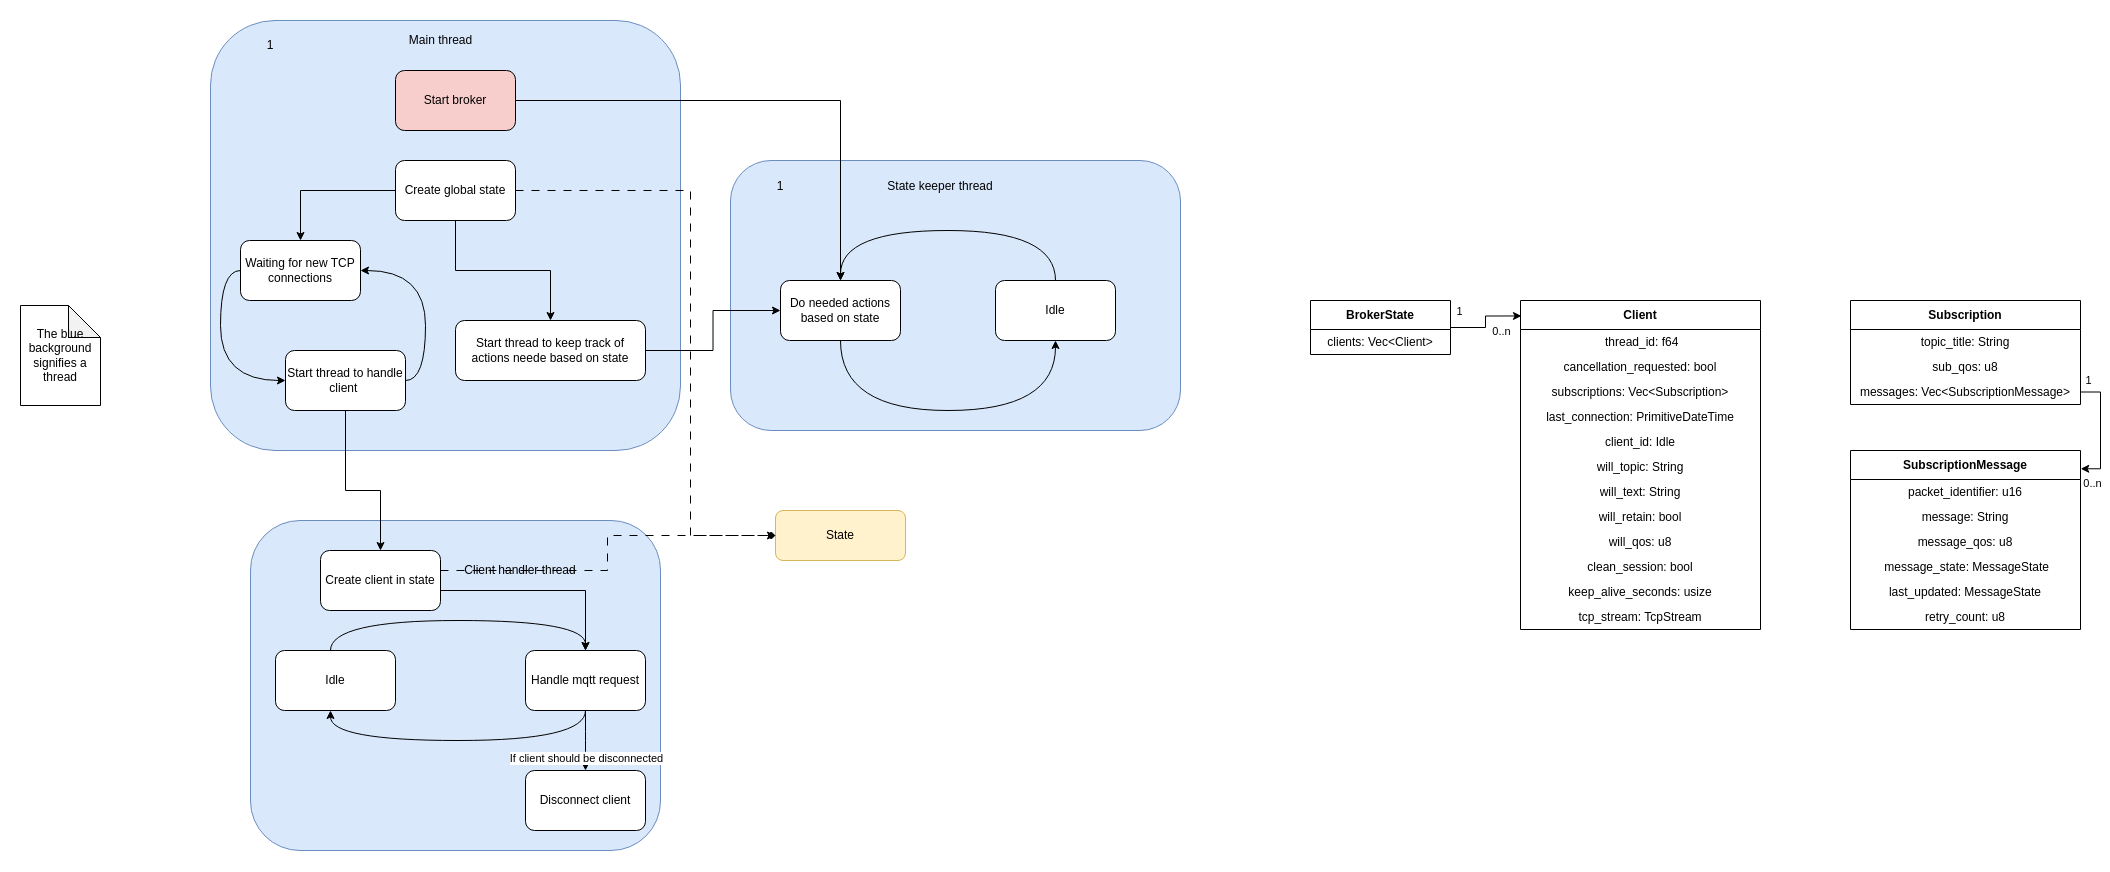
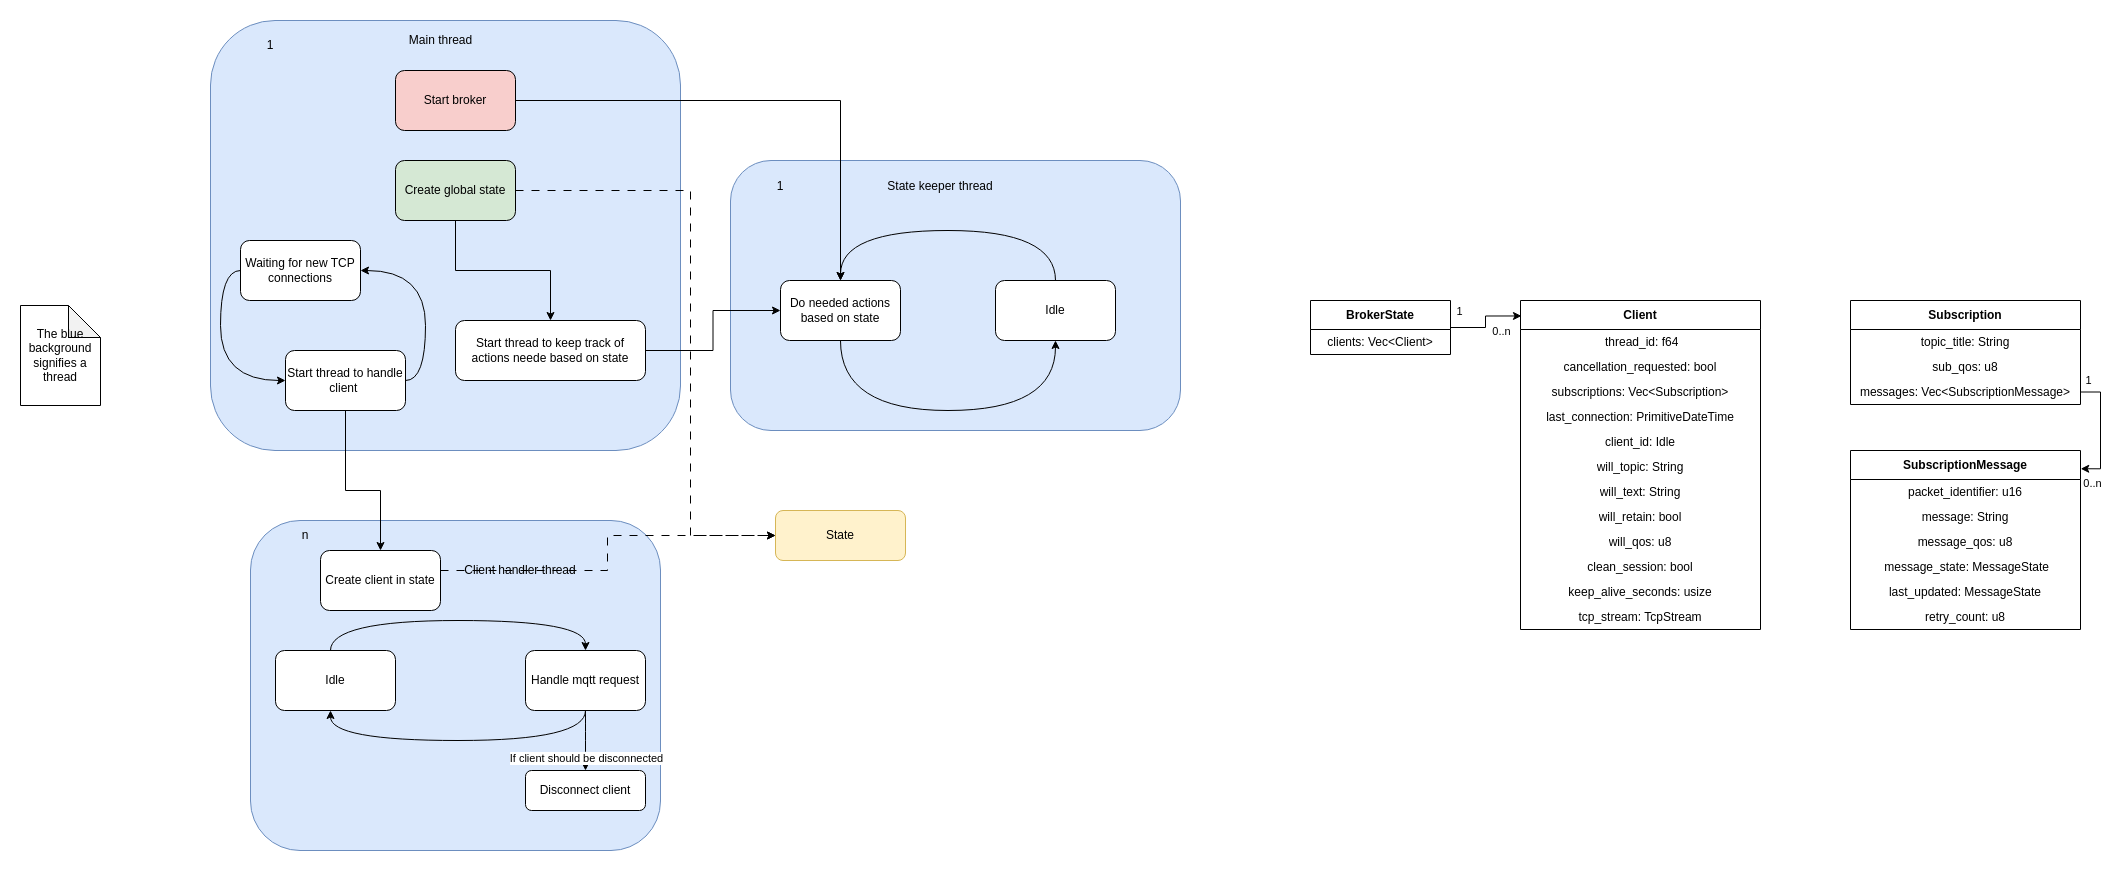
edge "Create global state" -> "Waiting for new TCP connections": removed
node "Create global state": fillcolor #ffffff -> #d5e8d4
edge "Create global state" -> "State": arrowhead diamond -> classic
node "n": added
edge "Create client in state" -> "Handle mqtt request": removed
node "Disconnect client": size 120x60 -> 120x40
